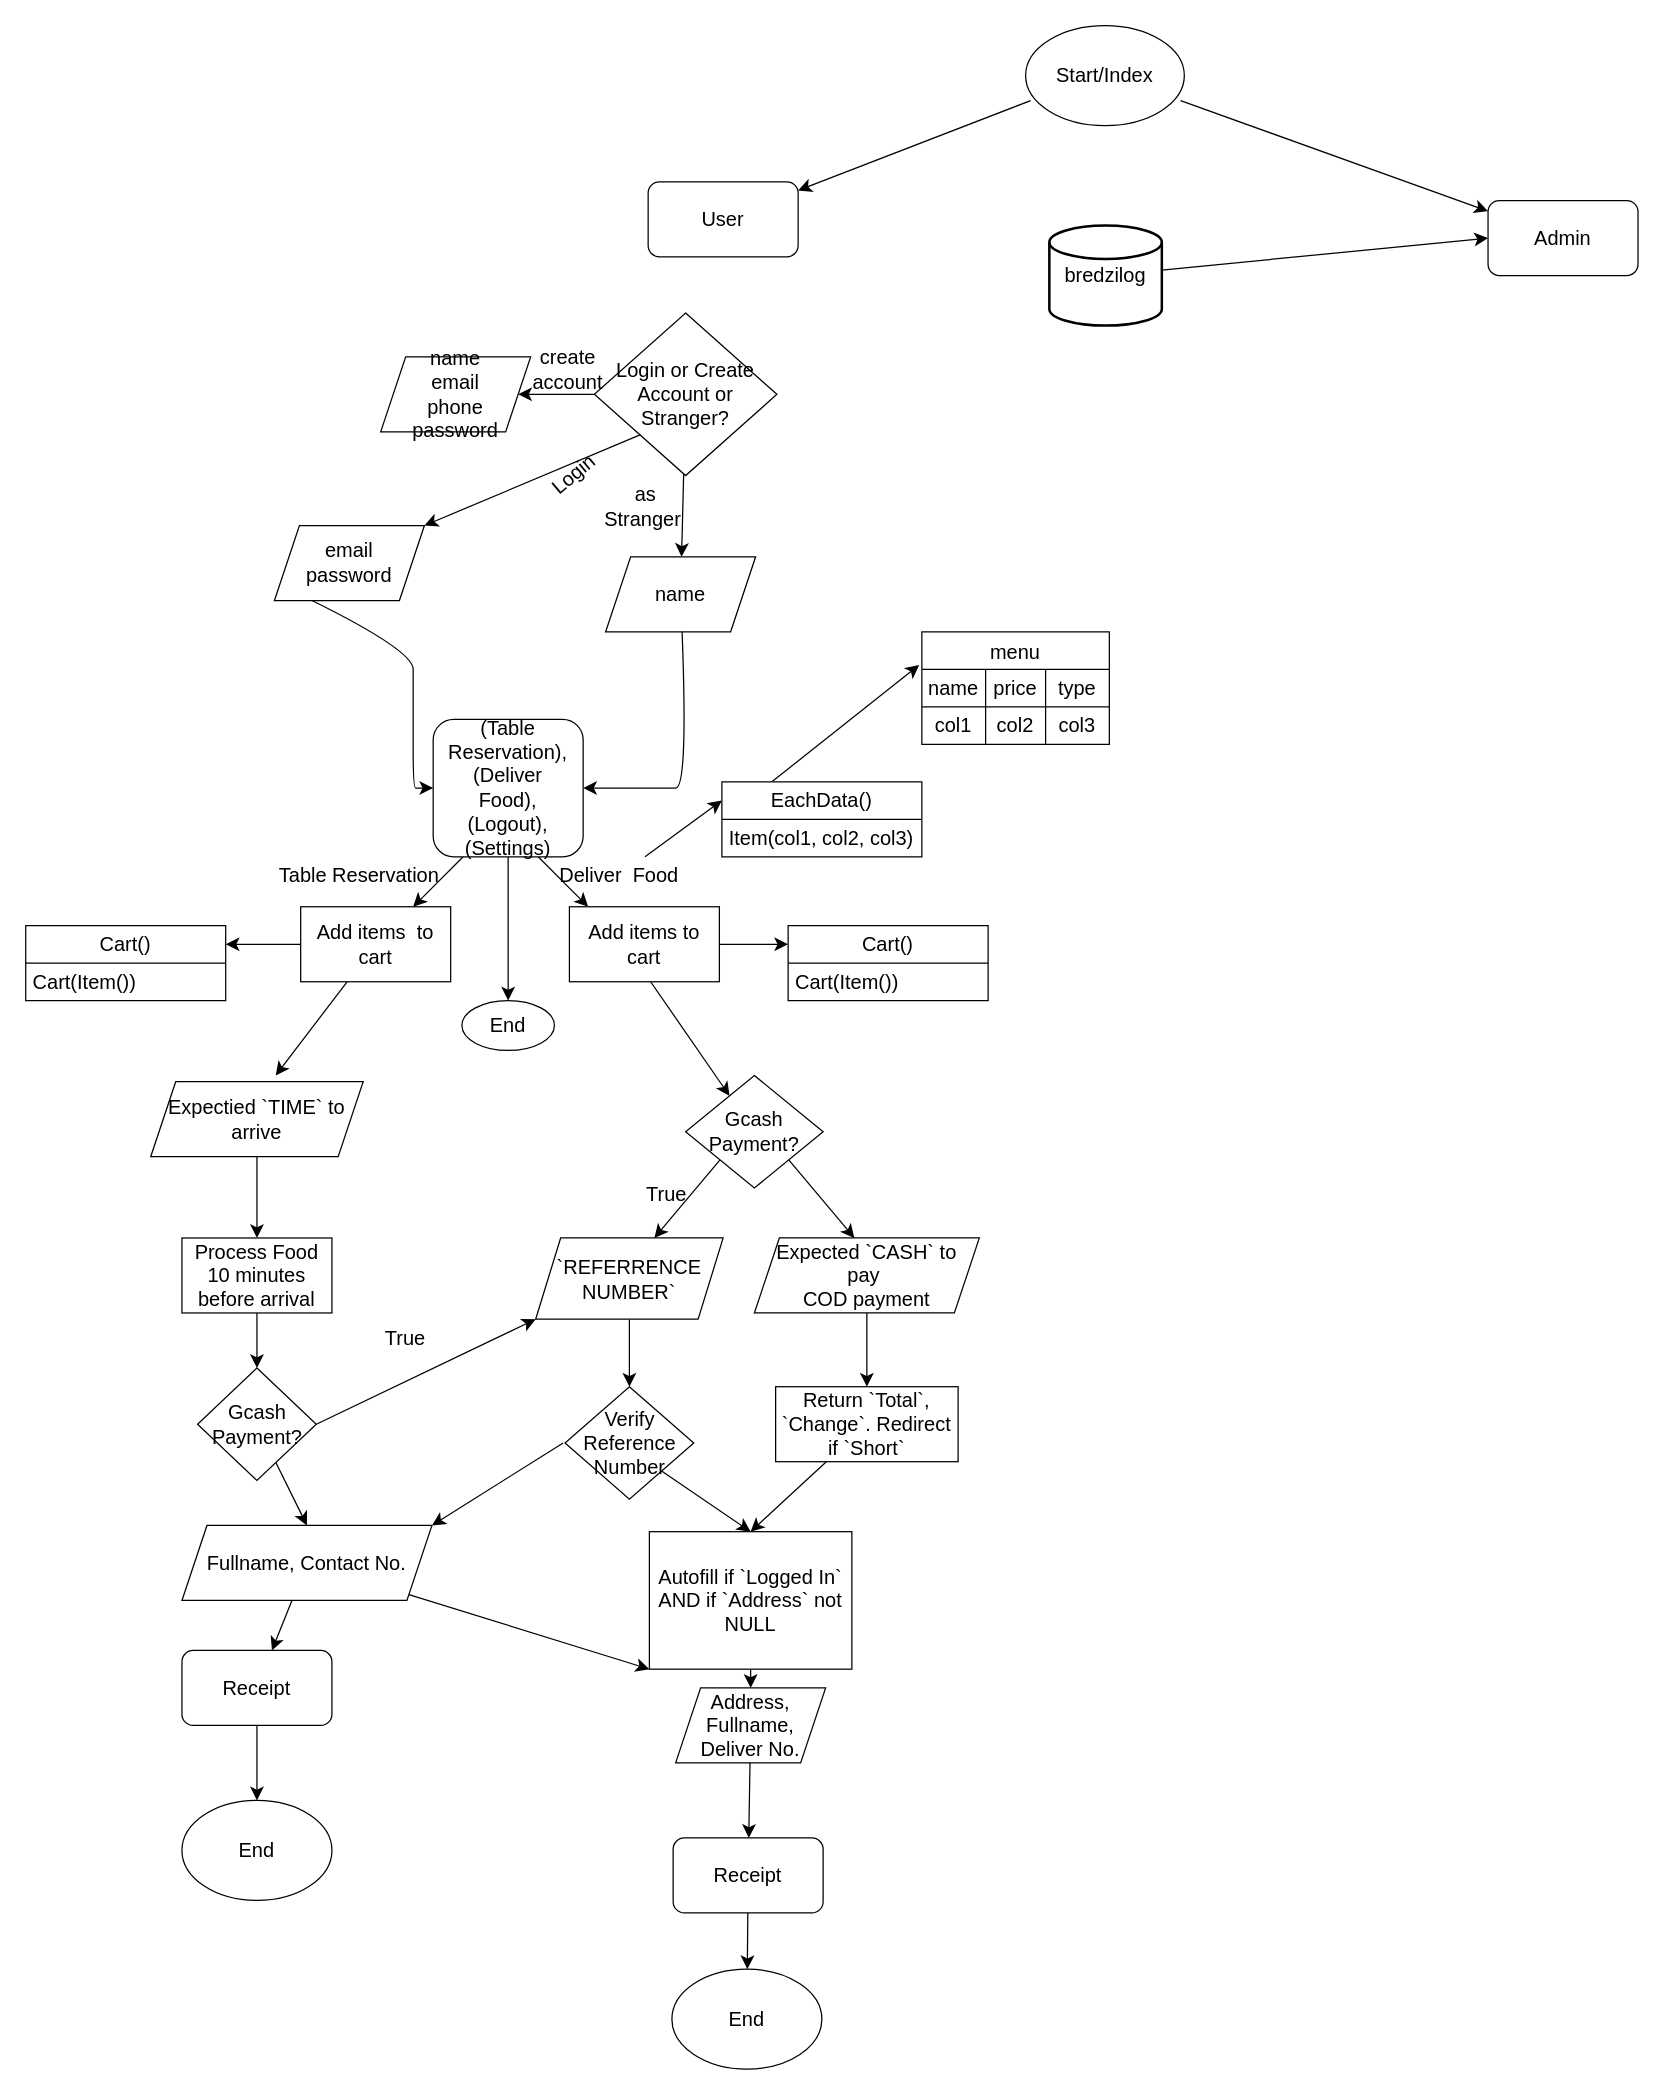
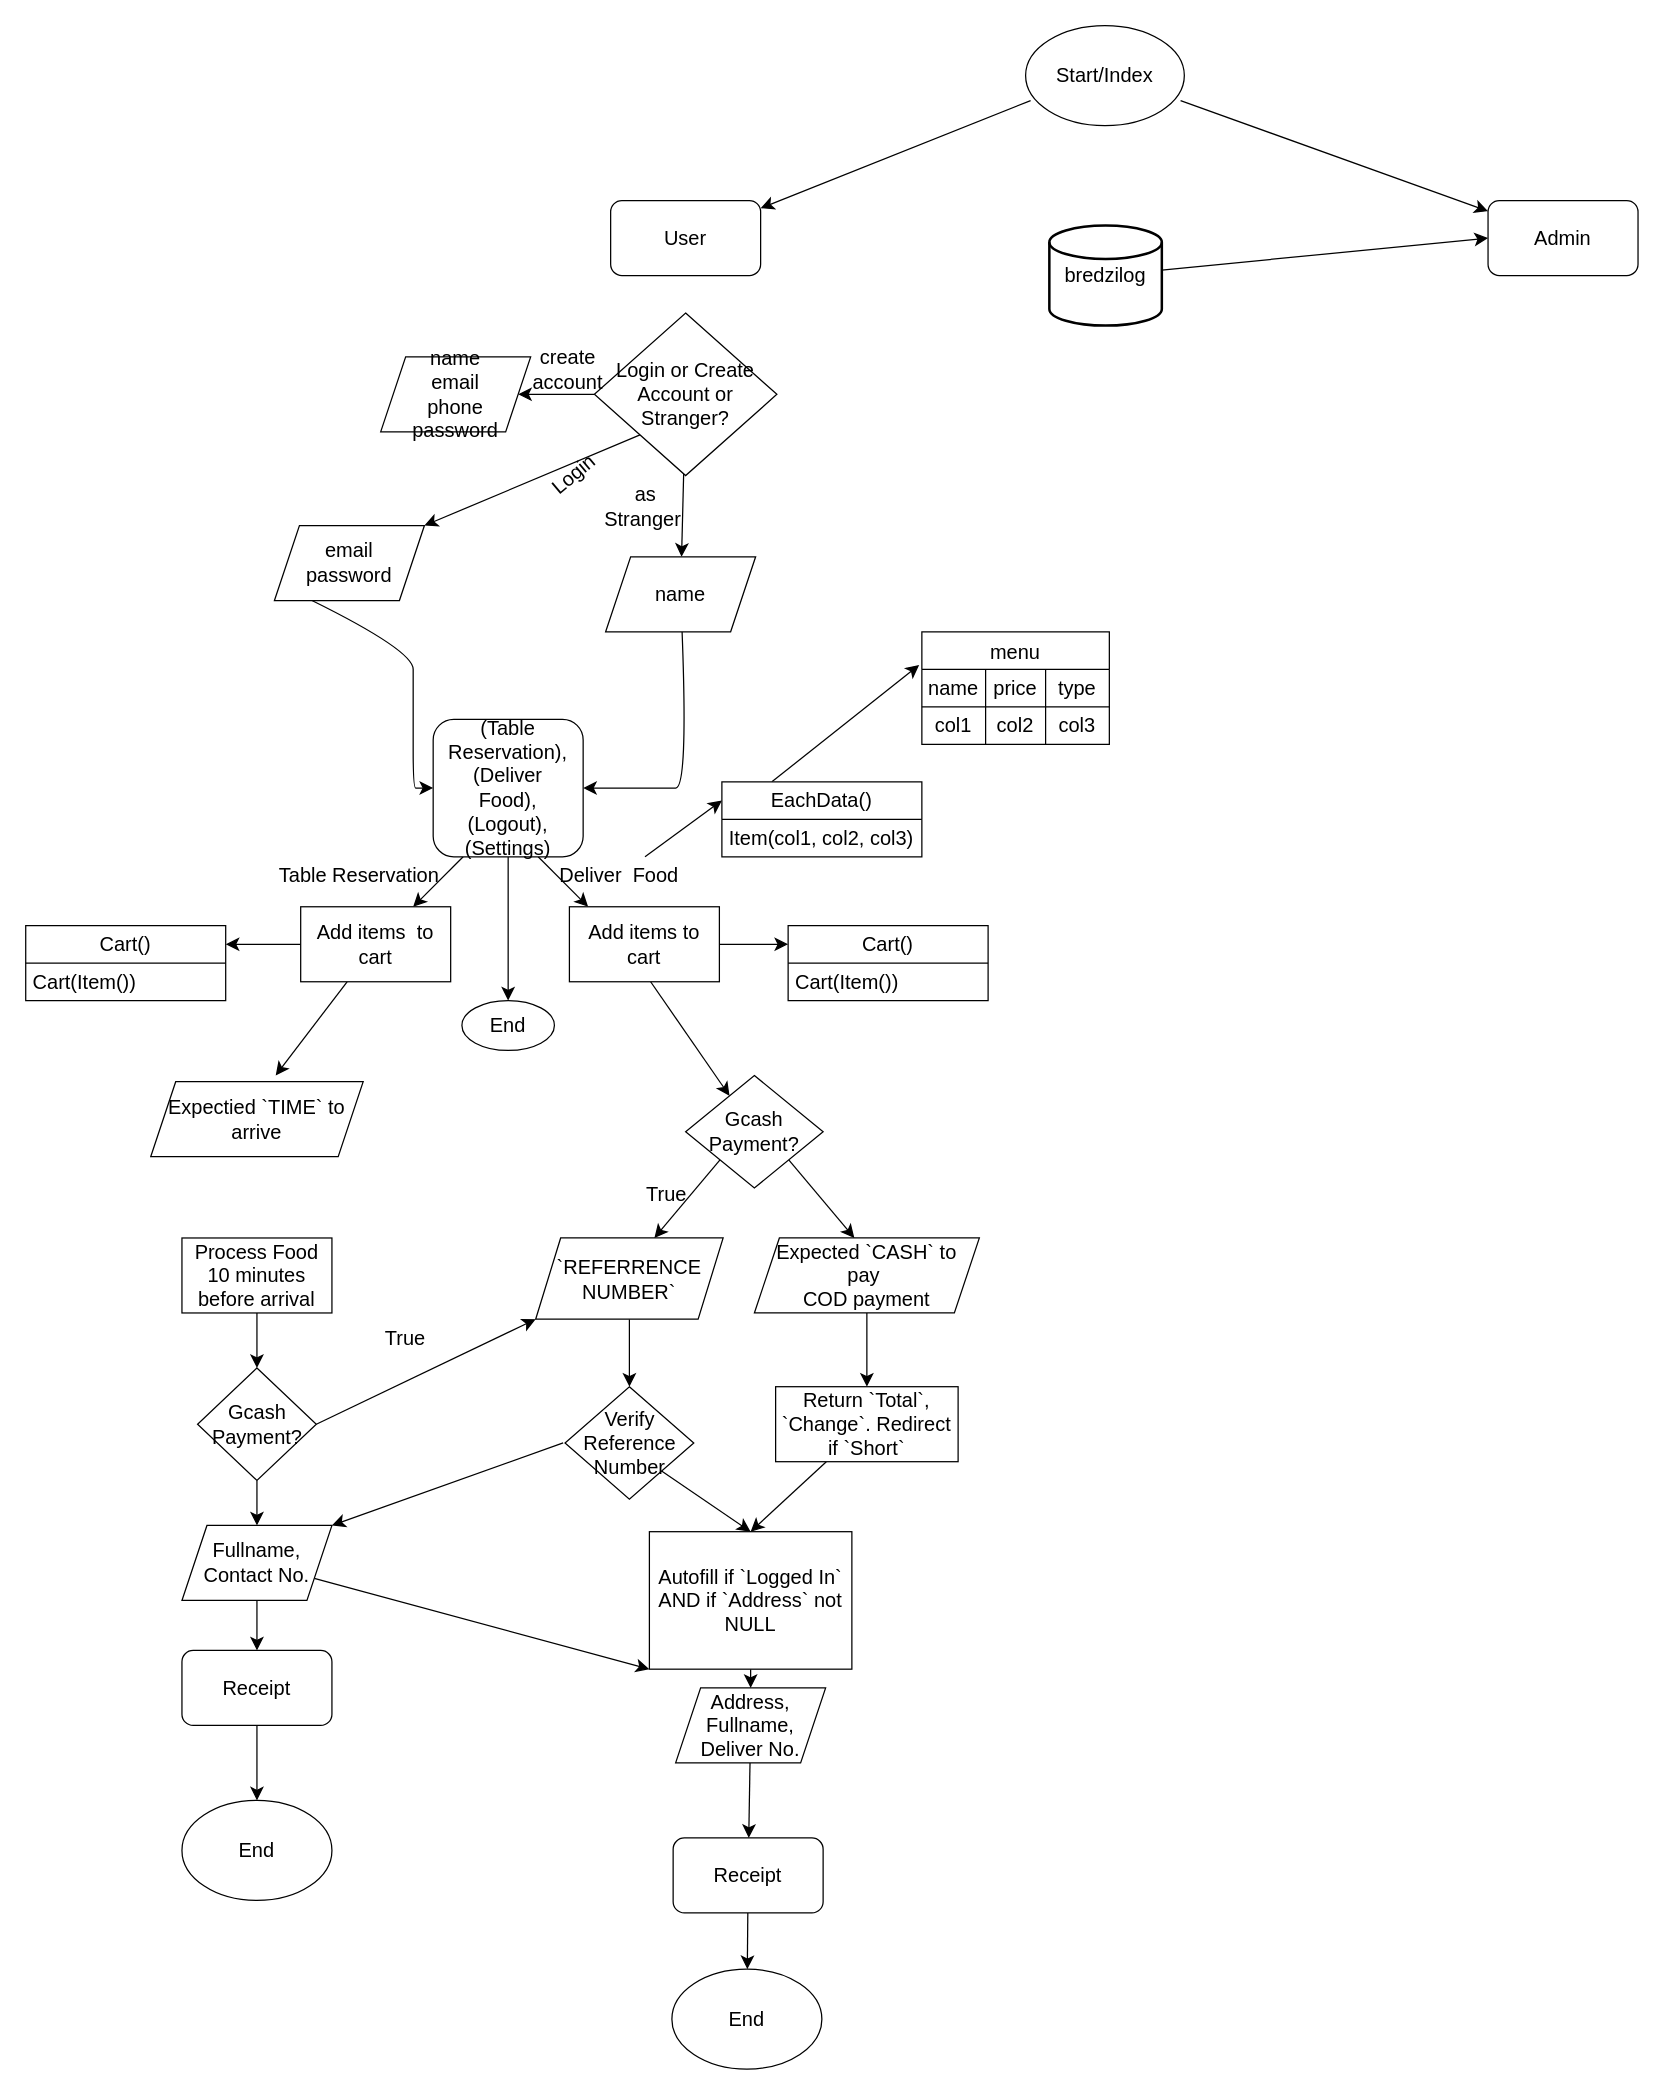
node "User": moved (723, 219) -> (686, 238)
edge "Expectied `TIME` to arrive" -> "Process Food 10 minutes before arrival": removed
node "Fullname, Contact No.": size 250x75 -> 150x75
